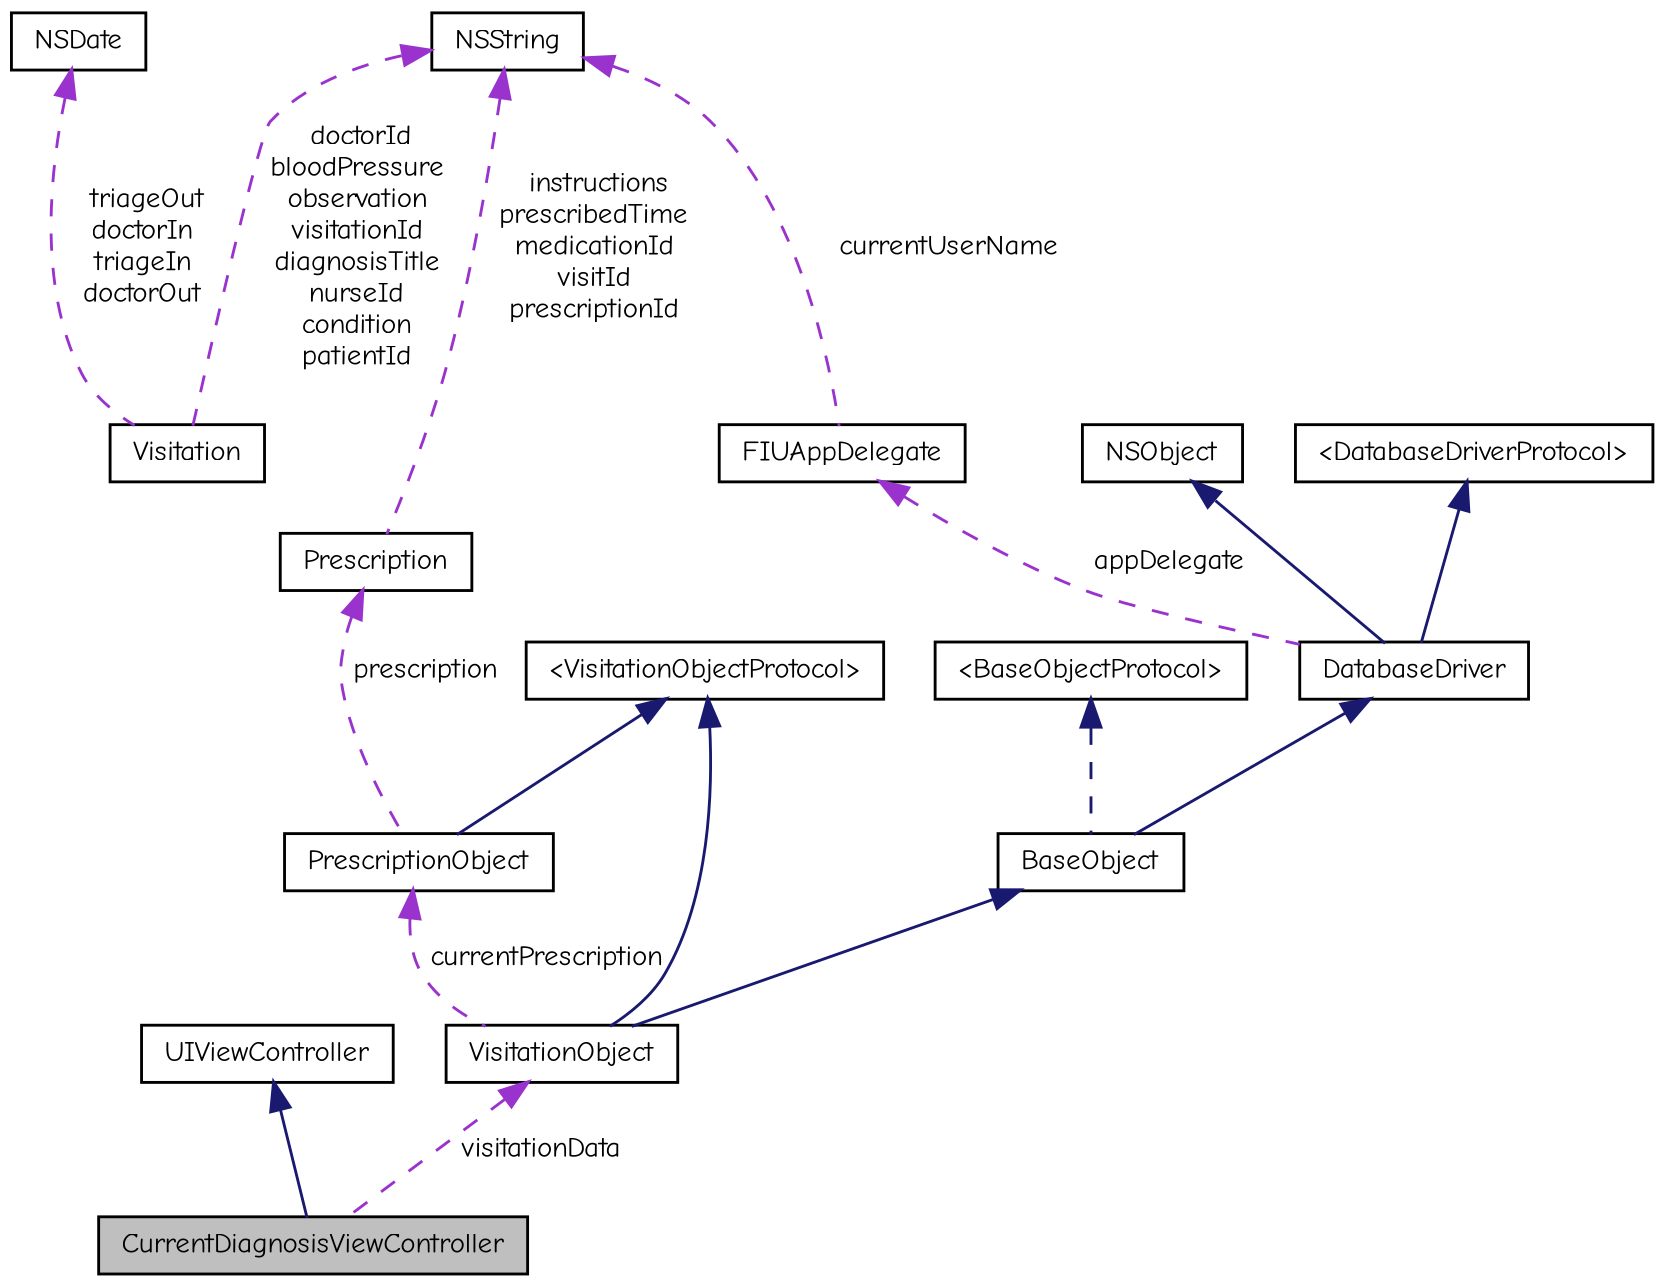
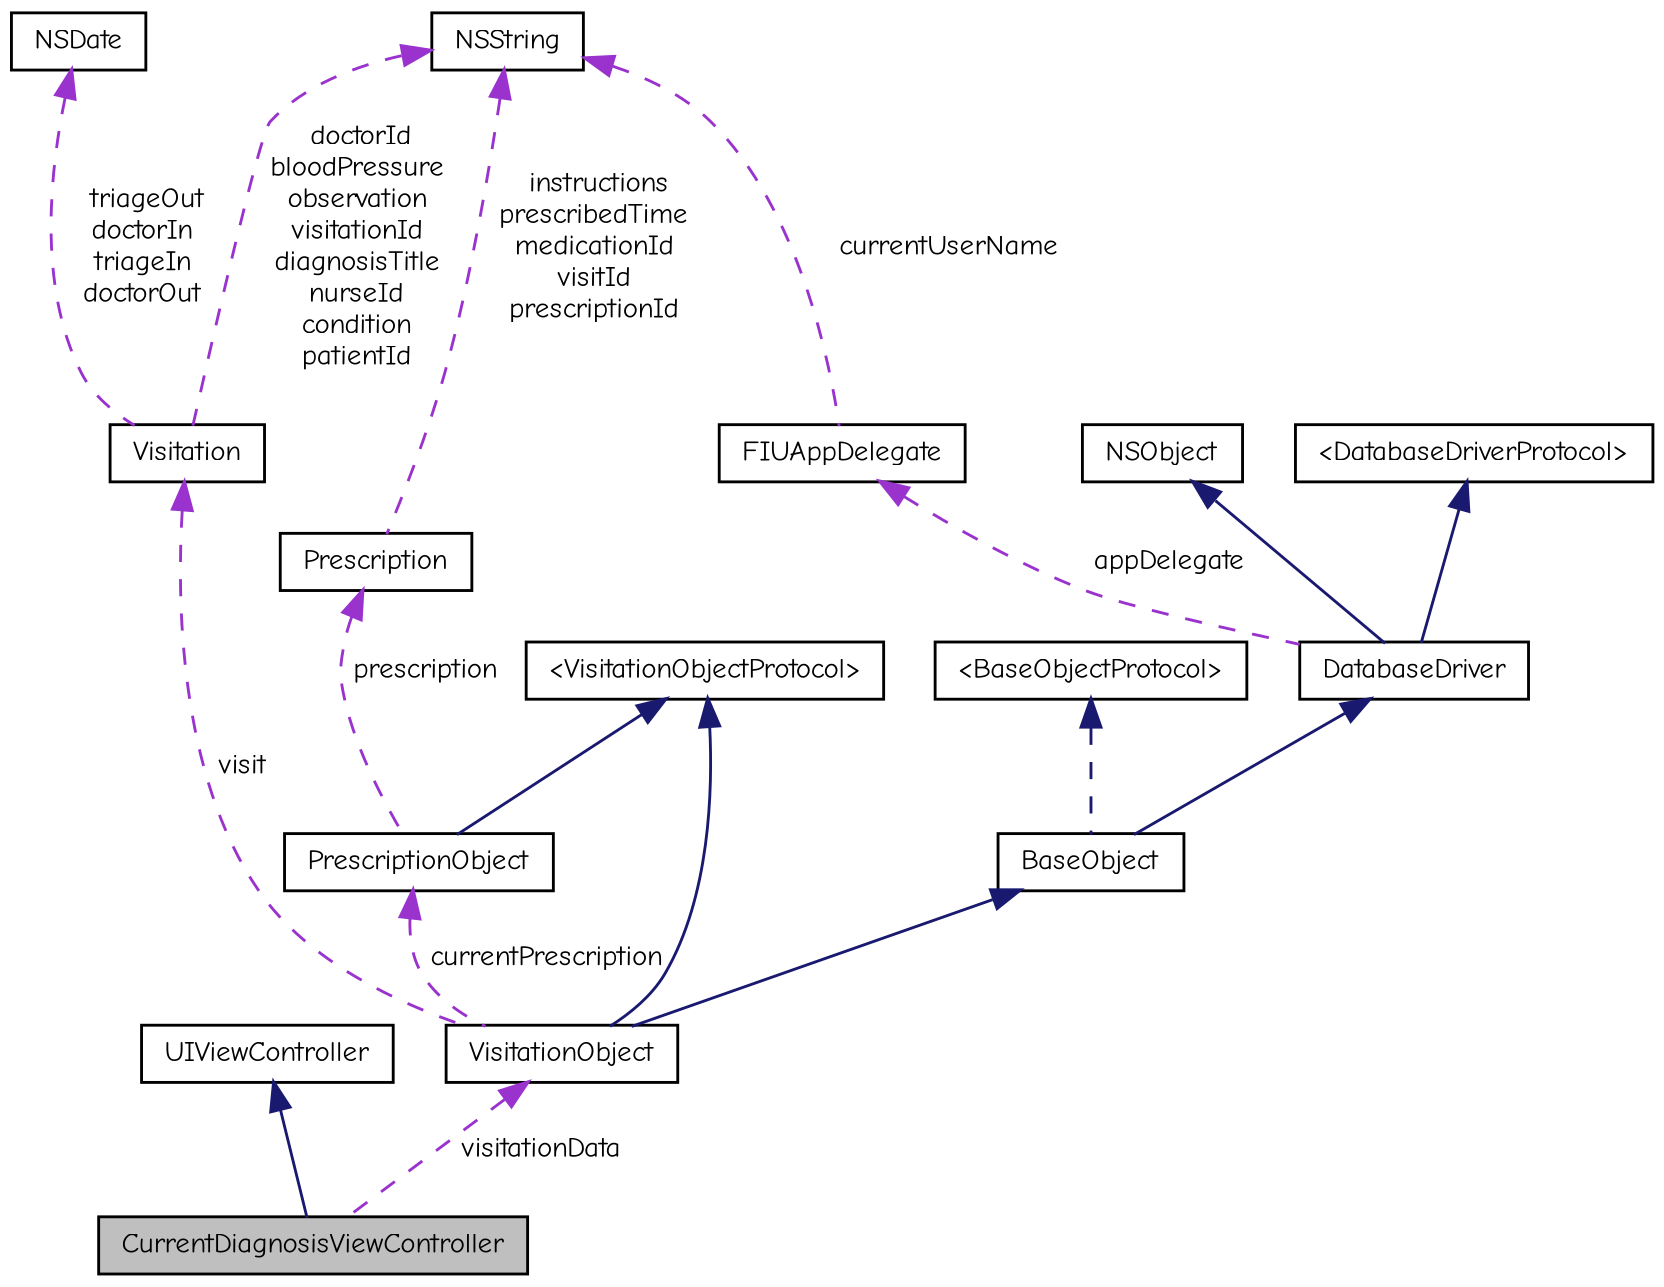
edge "VisitationObject" -> "Visitation": added, label "visit"
